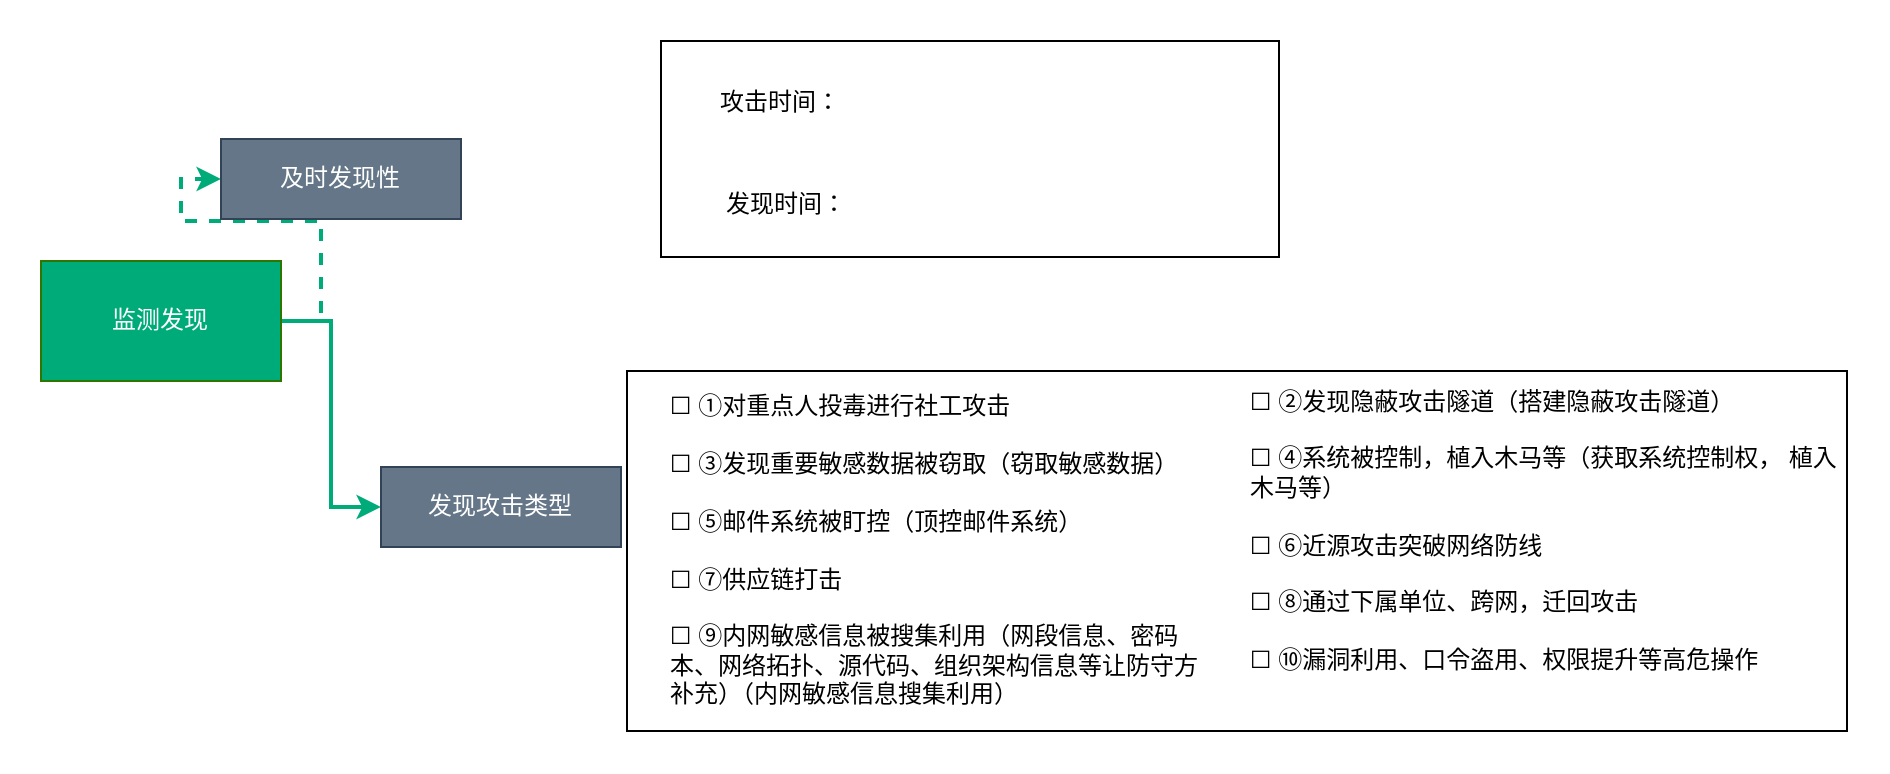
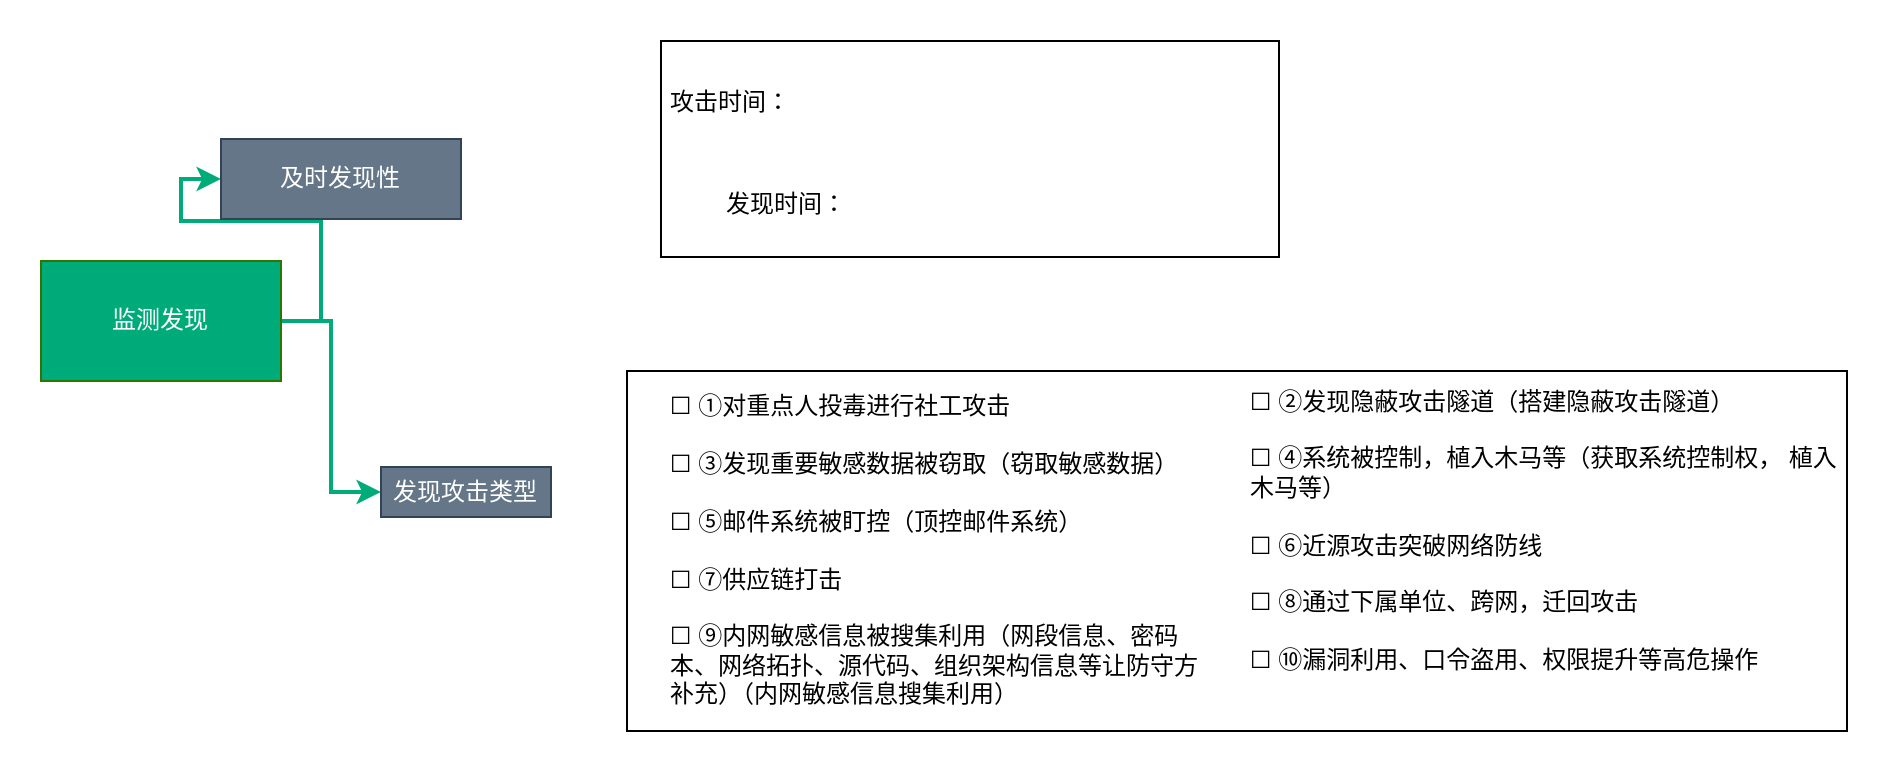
node "攻击时间：": moved (971, 103) -> (921, 103)
edge "监测发现" -> "及时发现性": style dashed -> solid
node "发现攻击类型": size 240x80 -> 170x50
